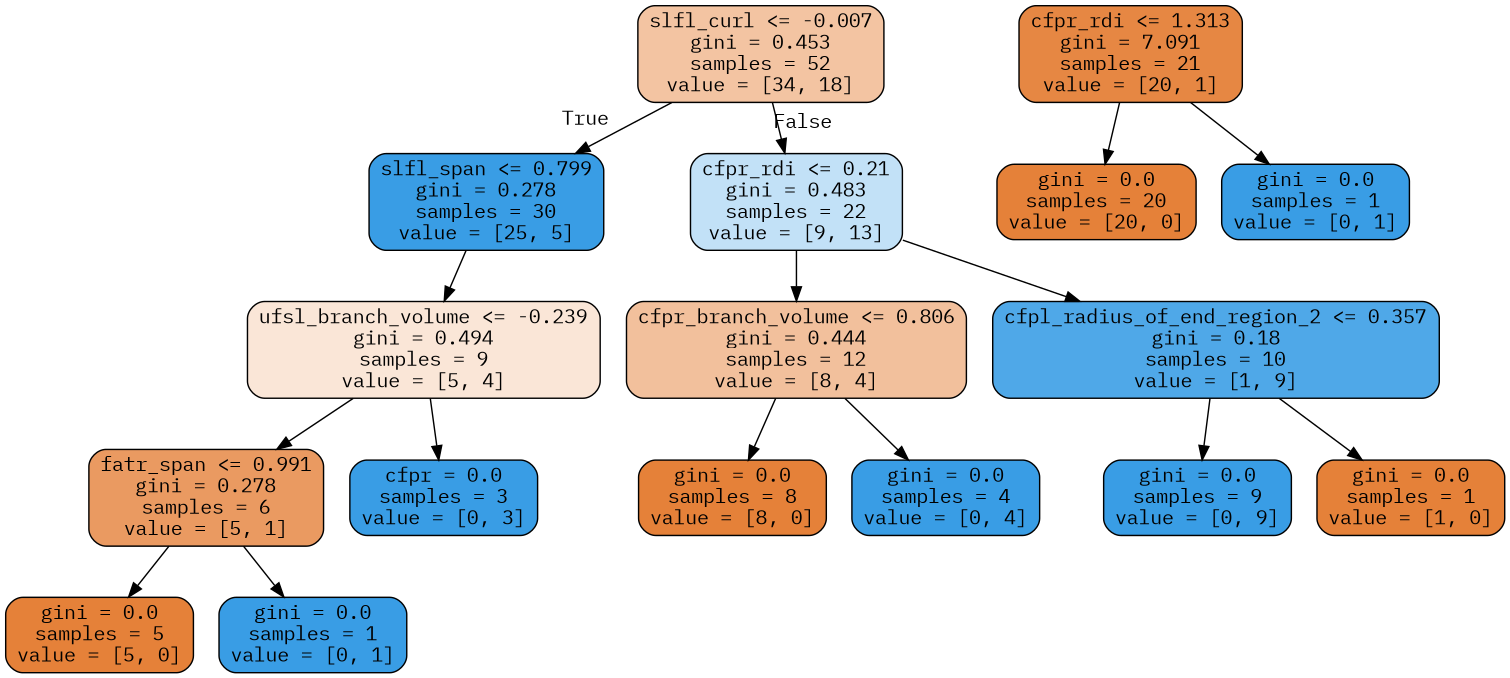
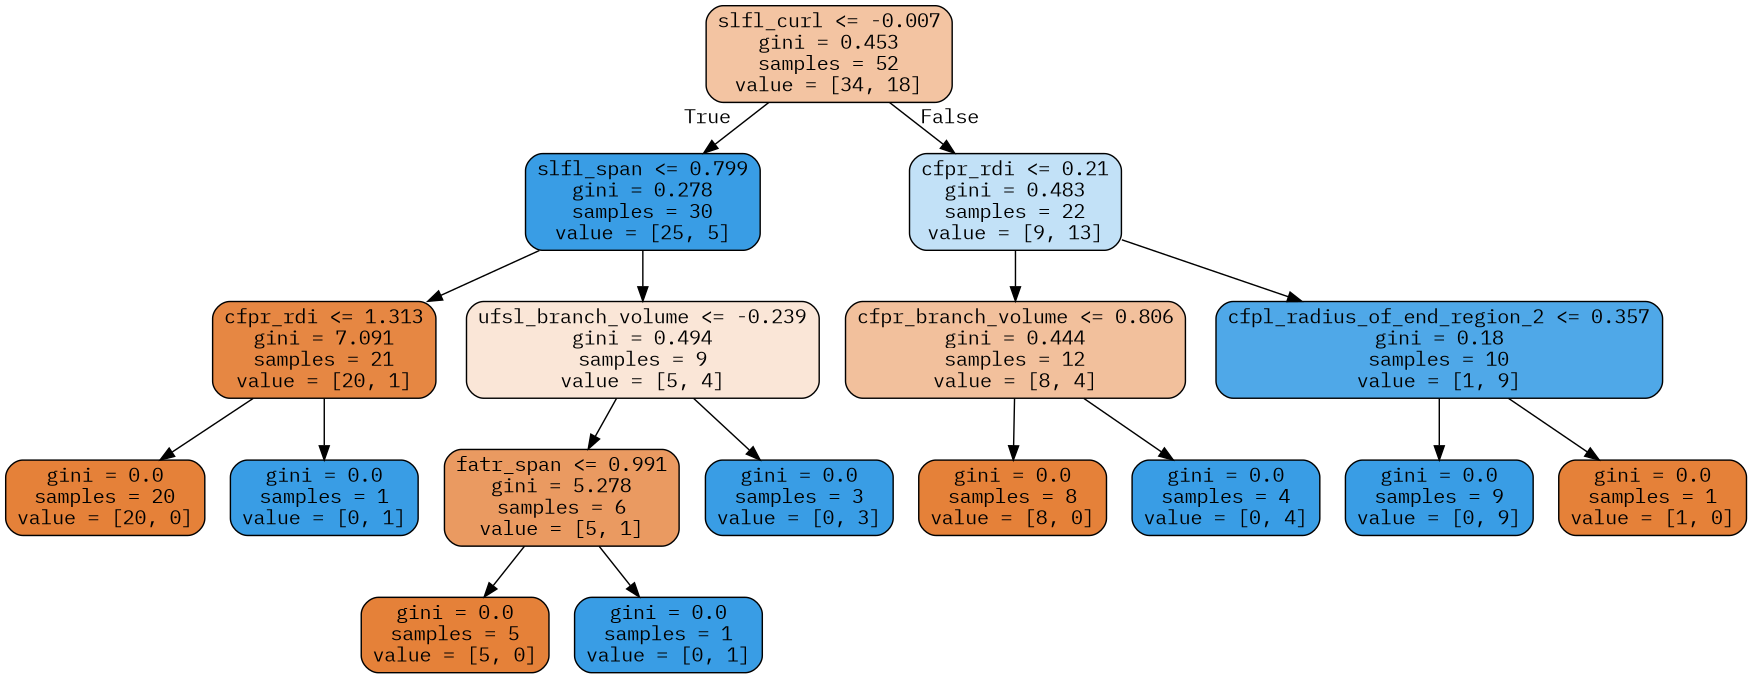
edge "slfl_span <= 0.799 gini = 0.278 samples = 30 value = [25, 5]" -> "cfpr_rdi <= 1.313 gini = 7.091 samples = 21 value = [20, 1]": added
node "fatr_span <= 0.991 gini = 0.278 samples = 6 value = [5, 1]": label "fatr_span <= 0.991 gini = 0.278 samples = 6 value = [5, 1]" -> "fatr_span <= 0.991 gini = 5.278 samples = 6 value = [5, 1]"
node "cfpr = 0.0 samples = 3 value = [0, 3]": label "cfpr = 0.0 samples = 3 value = [0, 3]" -> "gini = 0.0 samples = 3 value = [0, 3]"
